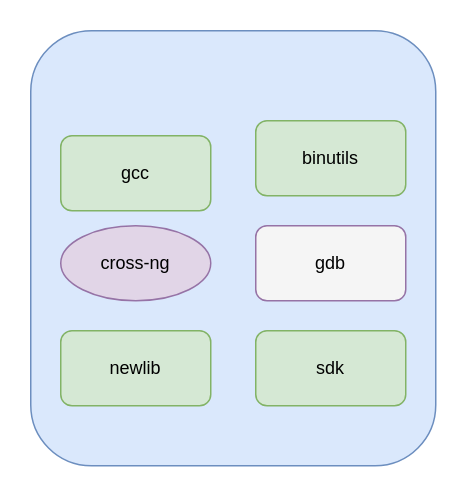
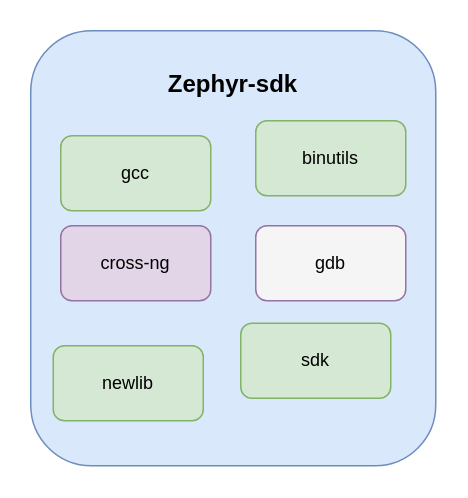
node "Zephyr-sdk": added
node "cross-ng": shape ellipse -> rounded rectangle
node "newlib": moved (136, 368) -> (128, 383)
node "sdk": moved (331, 368) -> (316, 361)
